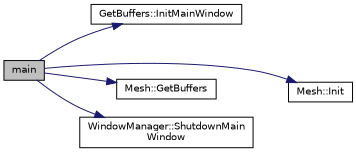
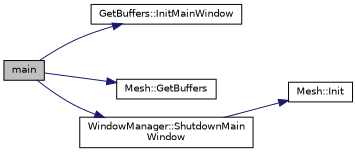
edge "main" -> "Mesh::Init": now "WindowManager::ShutdownMain Window" -> "Mesh::Init"
